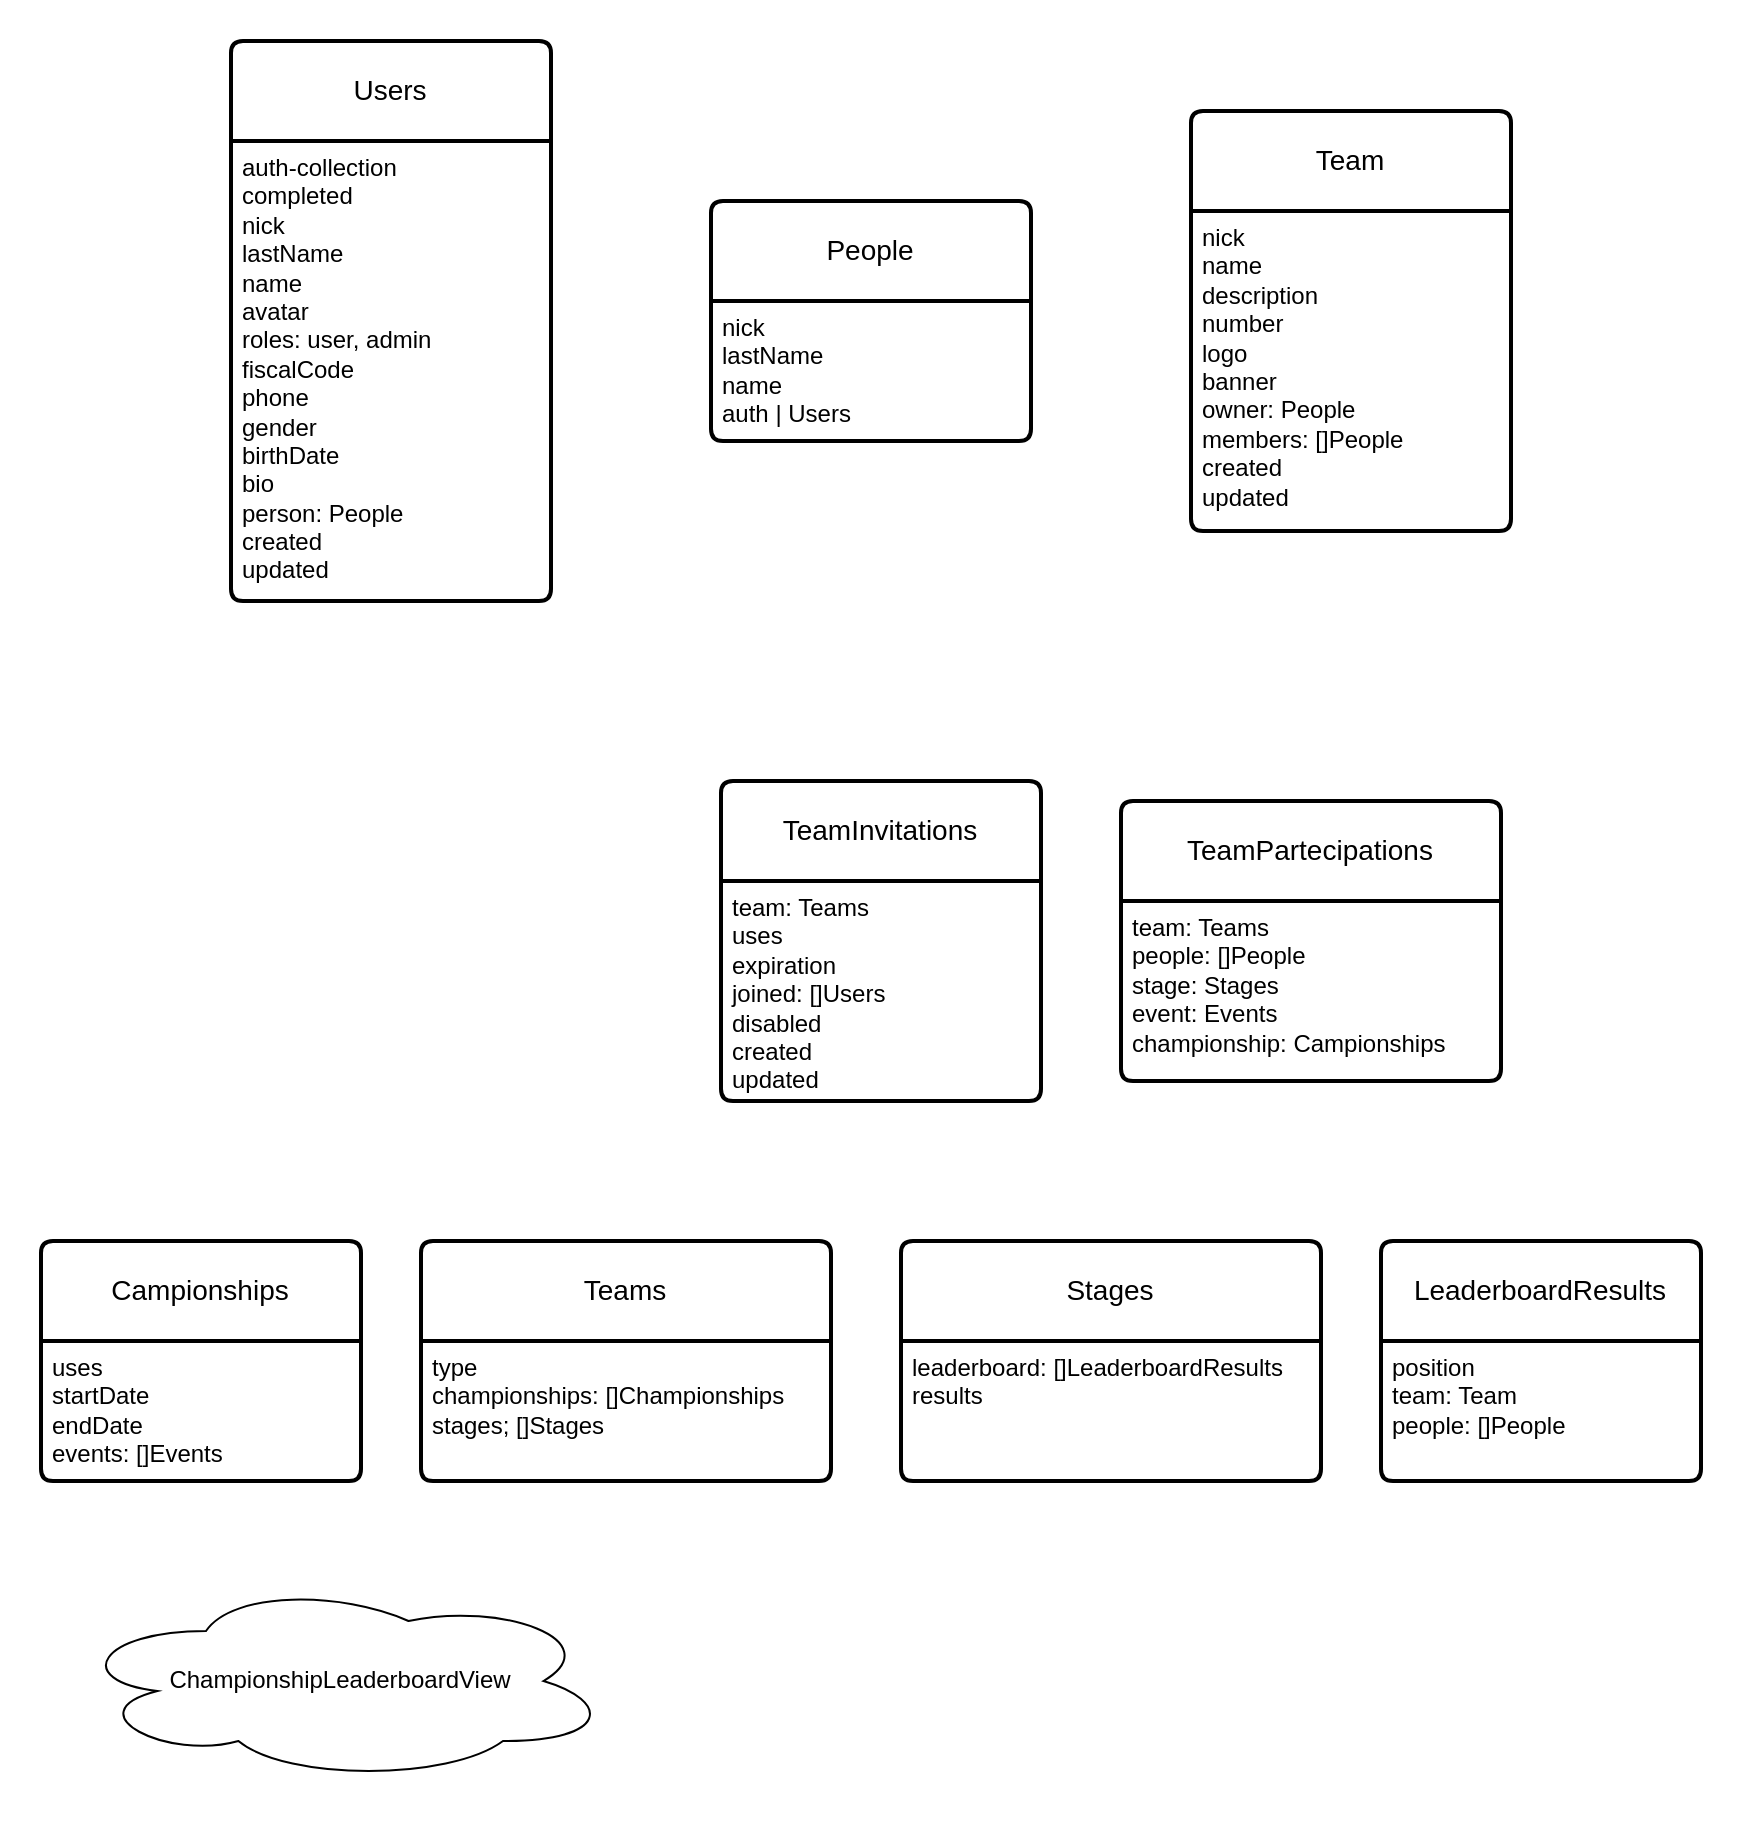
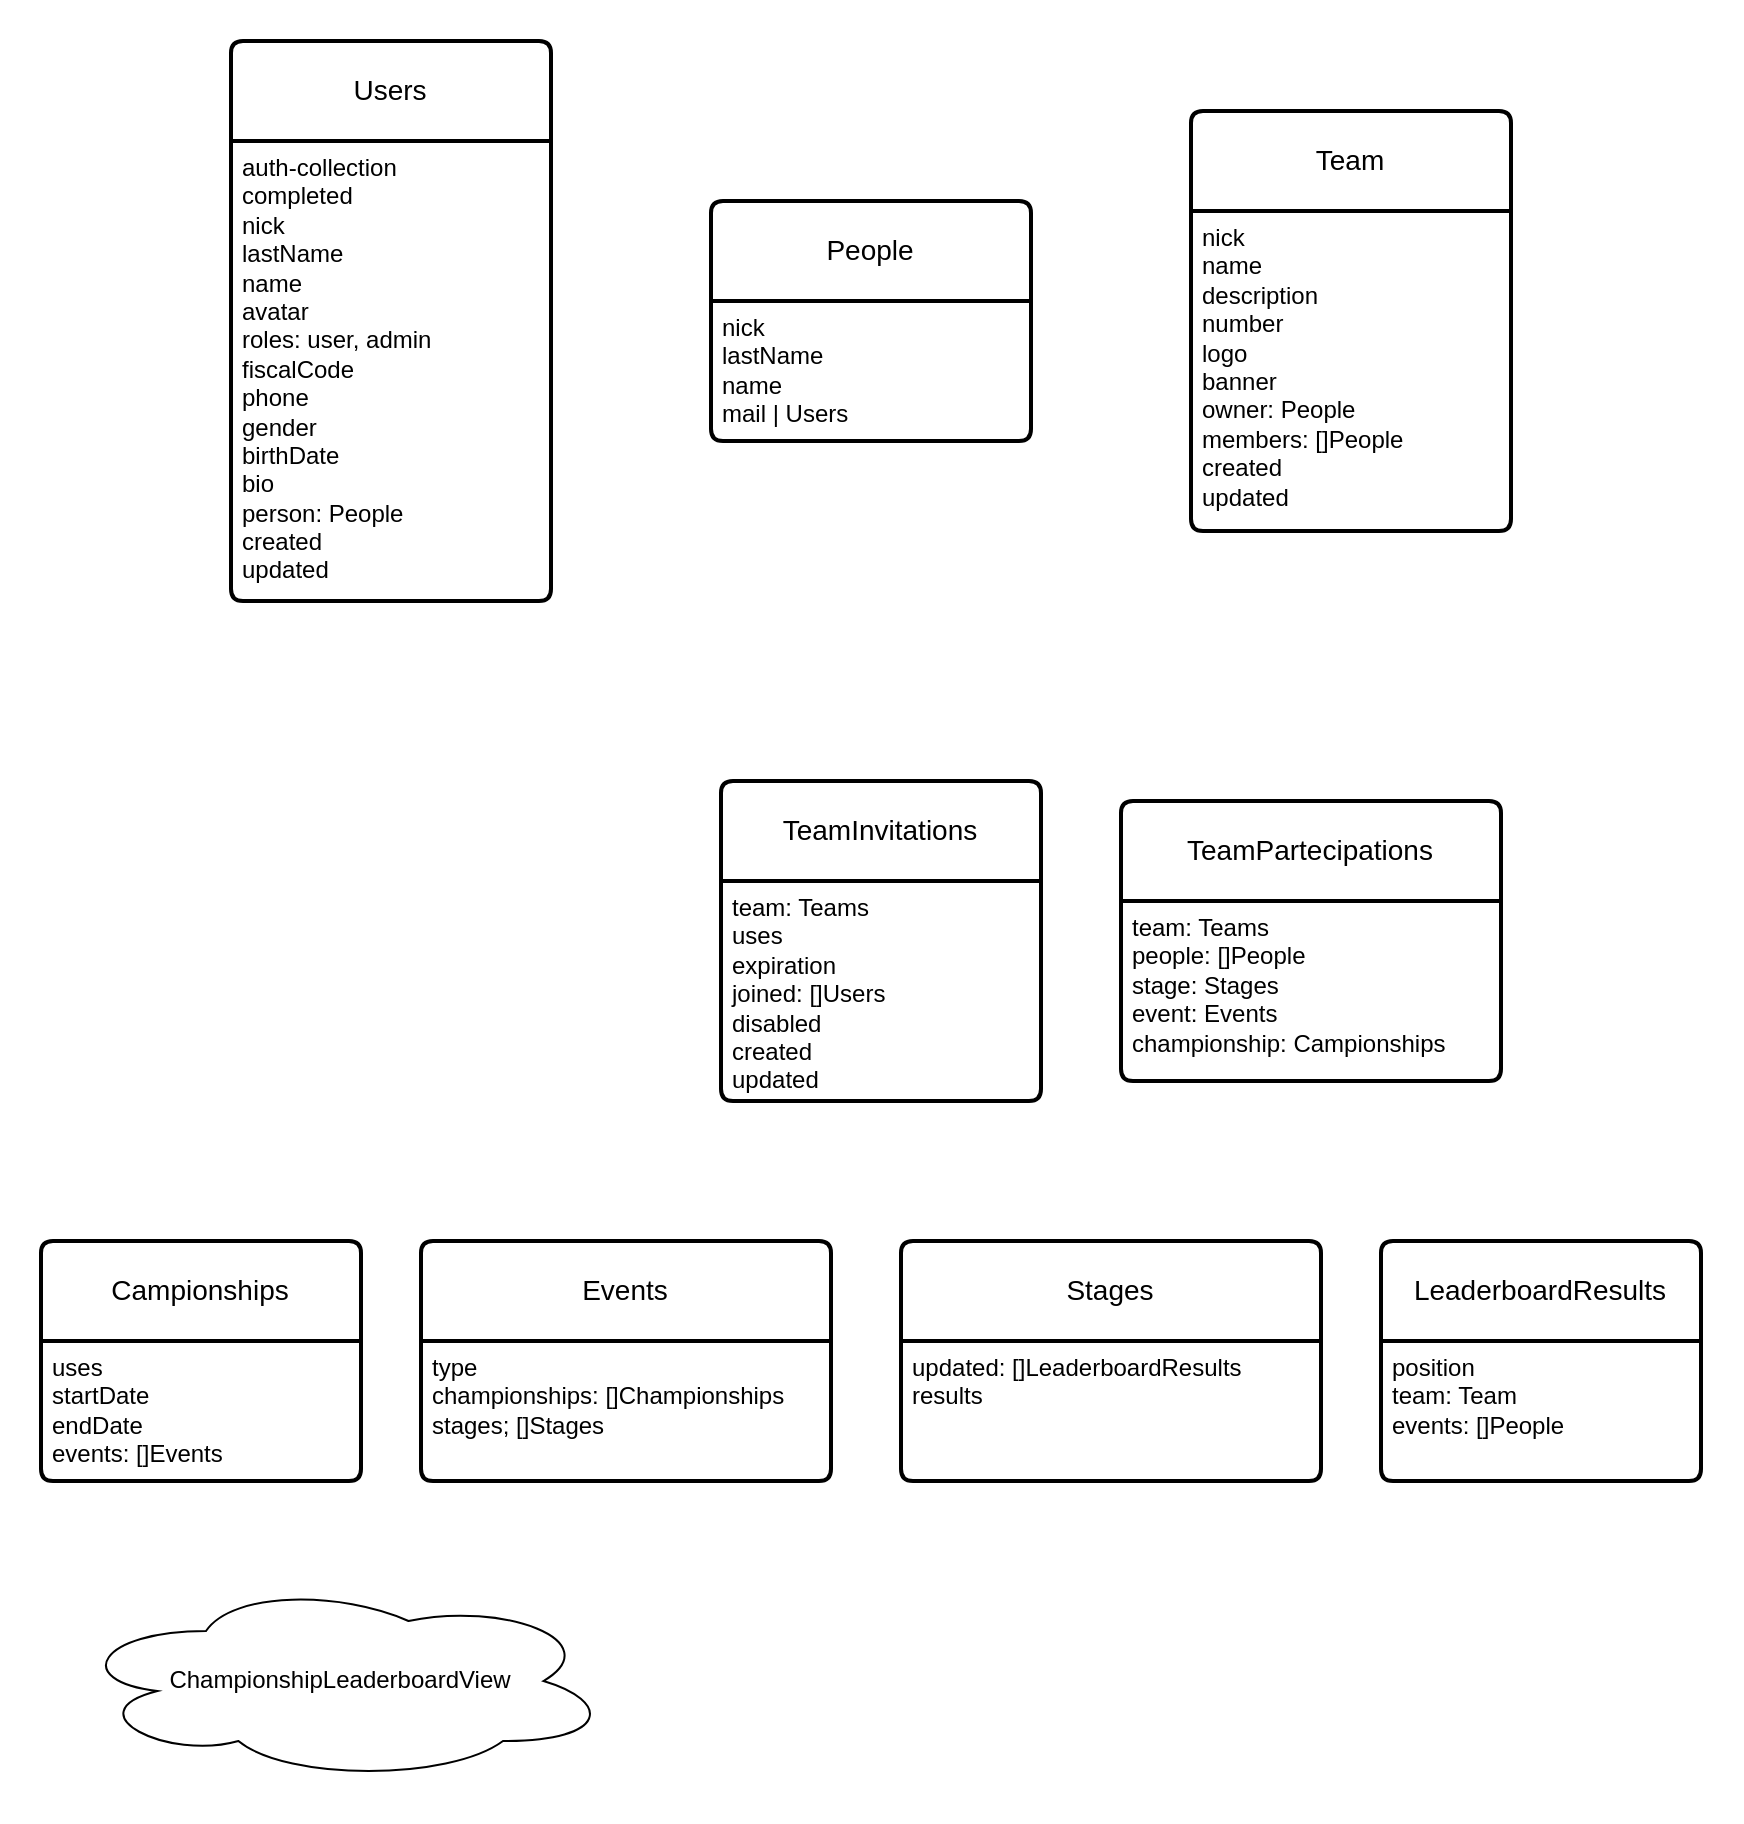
node "nick lastName name auth | Users": label "nick lastName name auth | Users" -> "nick lastName name mail | Users"
node "Teams": label "Teams" -> "Events"
node "leaderboard: []LeaderboardResults results": label "leaderboard: []LeaderboardResults results" -> "updated: []LeaderboardResults results"
node "position team: Team people: []People": label "position team: Team people: []People" -> "position team: Team events: []People"
